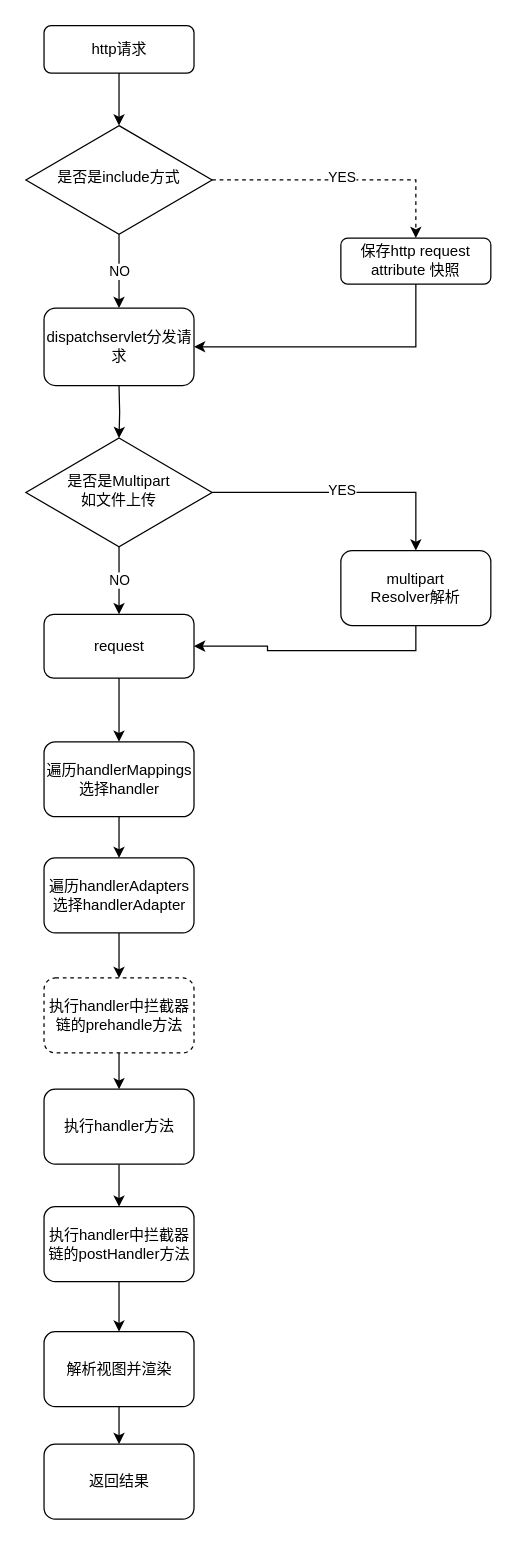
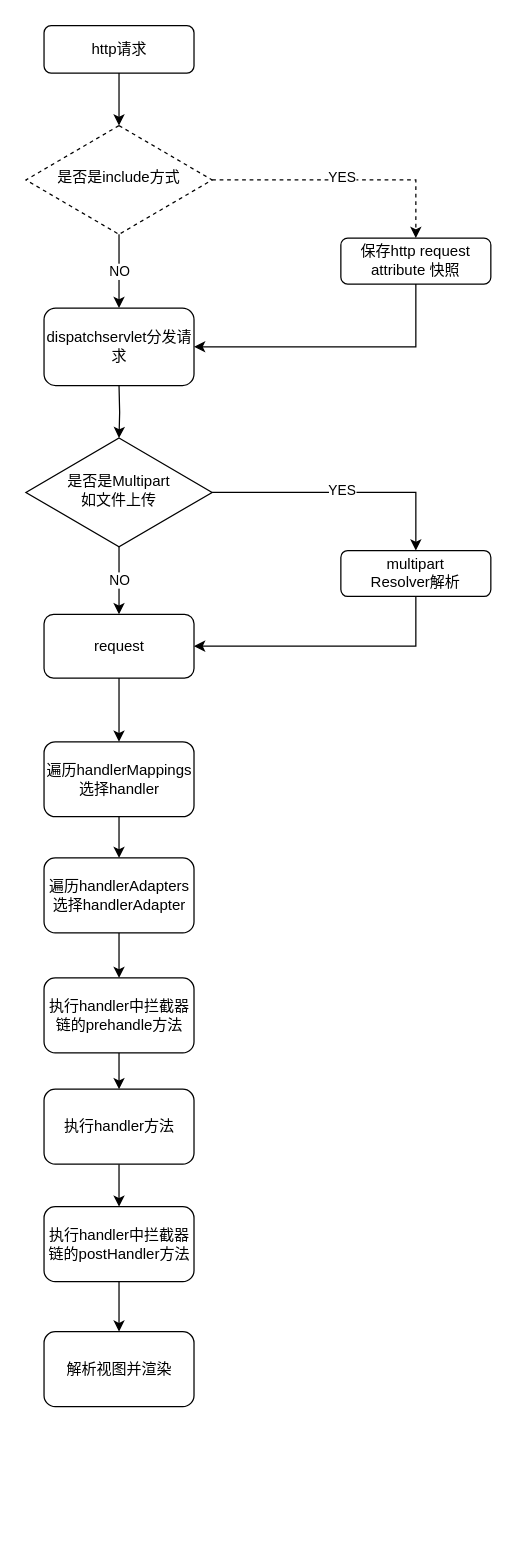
node "是否是include方式": style solid -> dashed
node "multipart Resolver解析": size 150x75 -> 150x46
node "执行handler中拦截器链的prehandle方法": style dashed -> solid
edge "解析视图并渲染" -> "返回结果": removed
node "返回结果": removed
